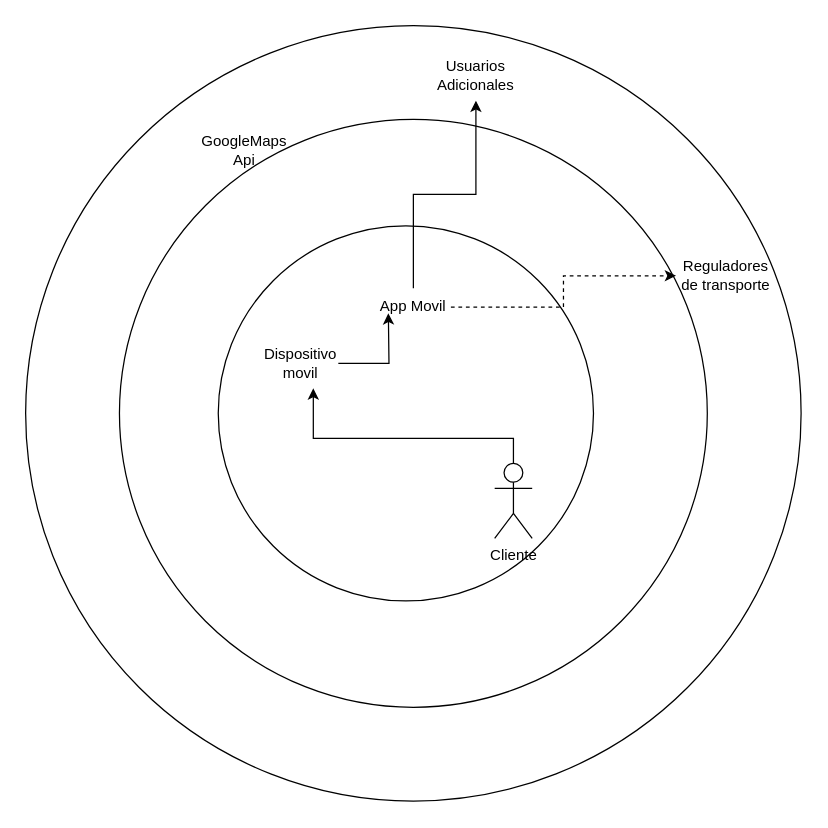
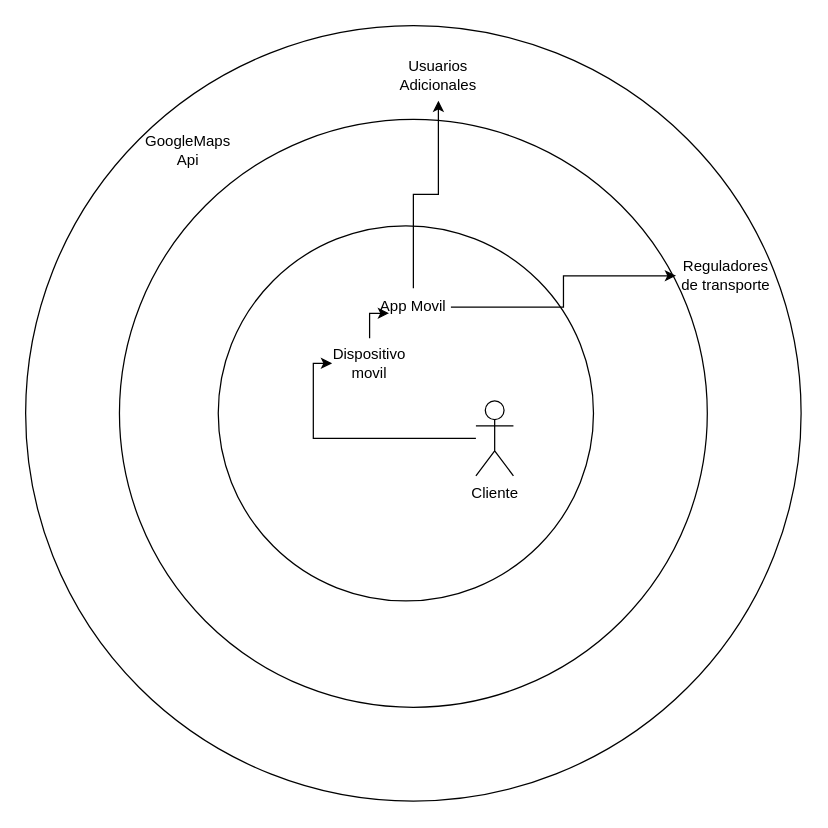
node "Usuarios Adicionales": moved (476, 76) -> (438, 76)
node "GoogleMaps Api": moved (244, 151) -> (188, 151)
edge "App Movil" -> "Reguladores de transporte": style dashed -> solid
node "Dispositivo movil": moved (301, 363) -> (369, 363)
node "Cliente": moved (513, 501) -> (494, 438)
